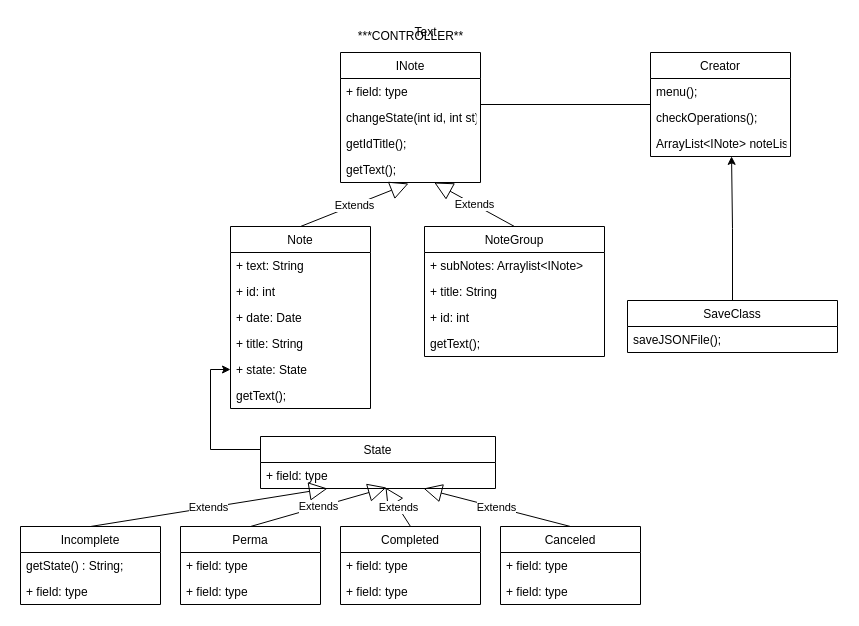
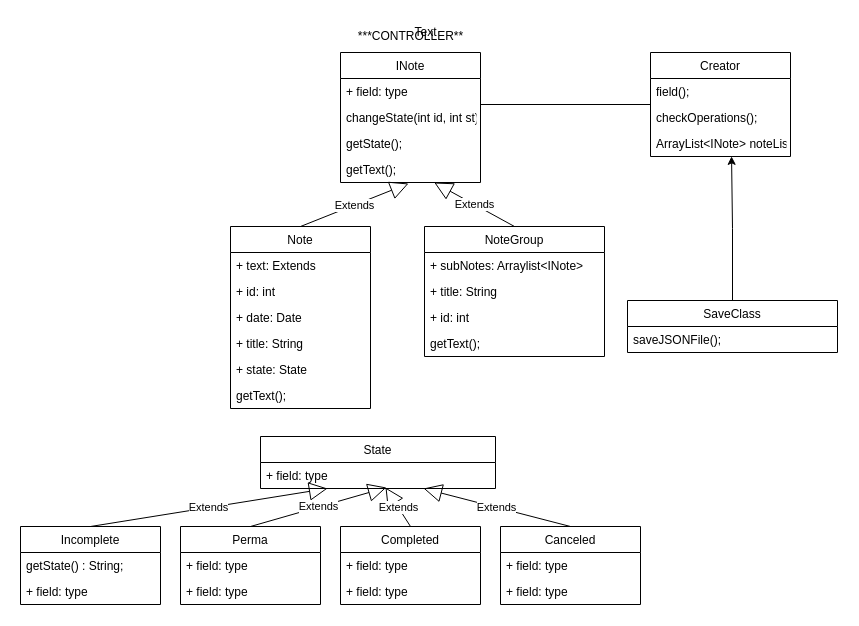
node "menu();": label "menu();" -> "field();"
node "getIdTitle();": label "getIdTitle();" -> "getState();"
node "+ text: String": label "+ text: String" -> "+ text: Extends"
edge "State" -> "+ state: State": removed
